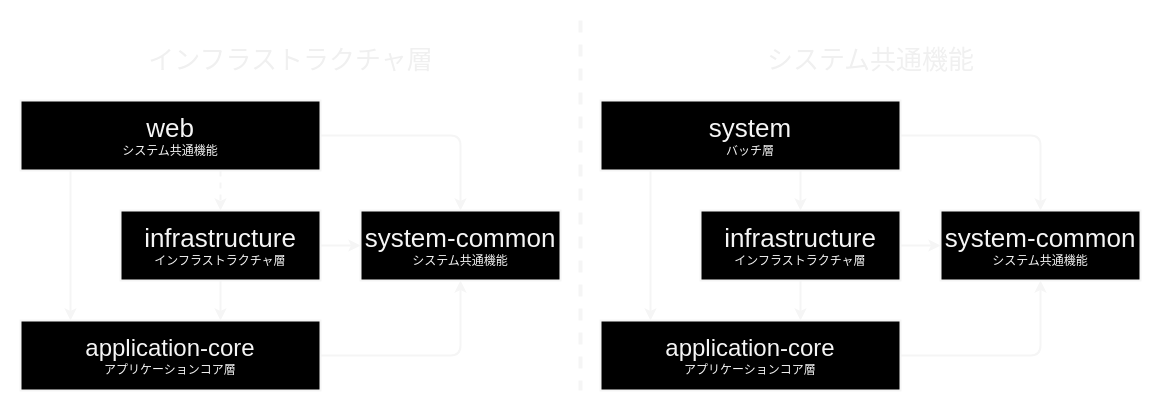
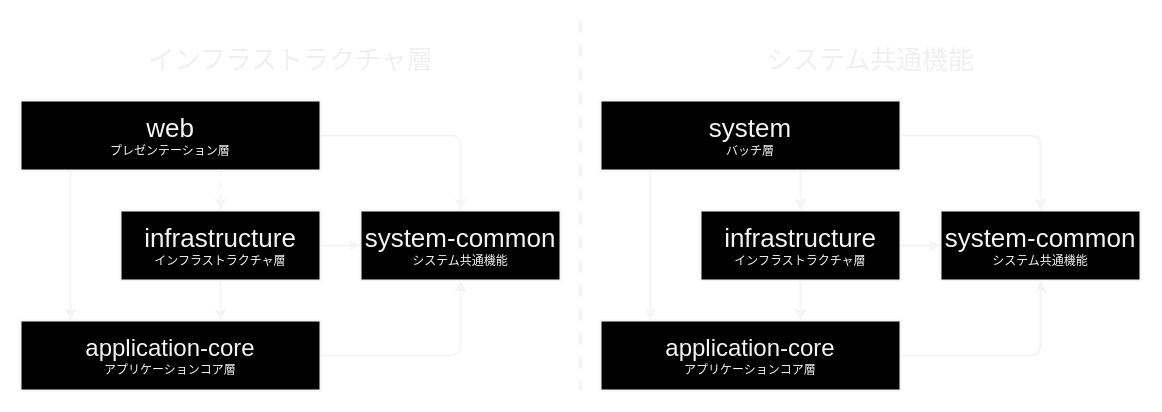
node "web システム共通機能": label "web システム共通機能" -> "web プレゼンテーション層"
